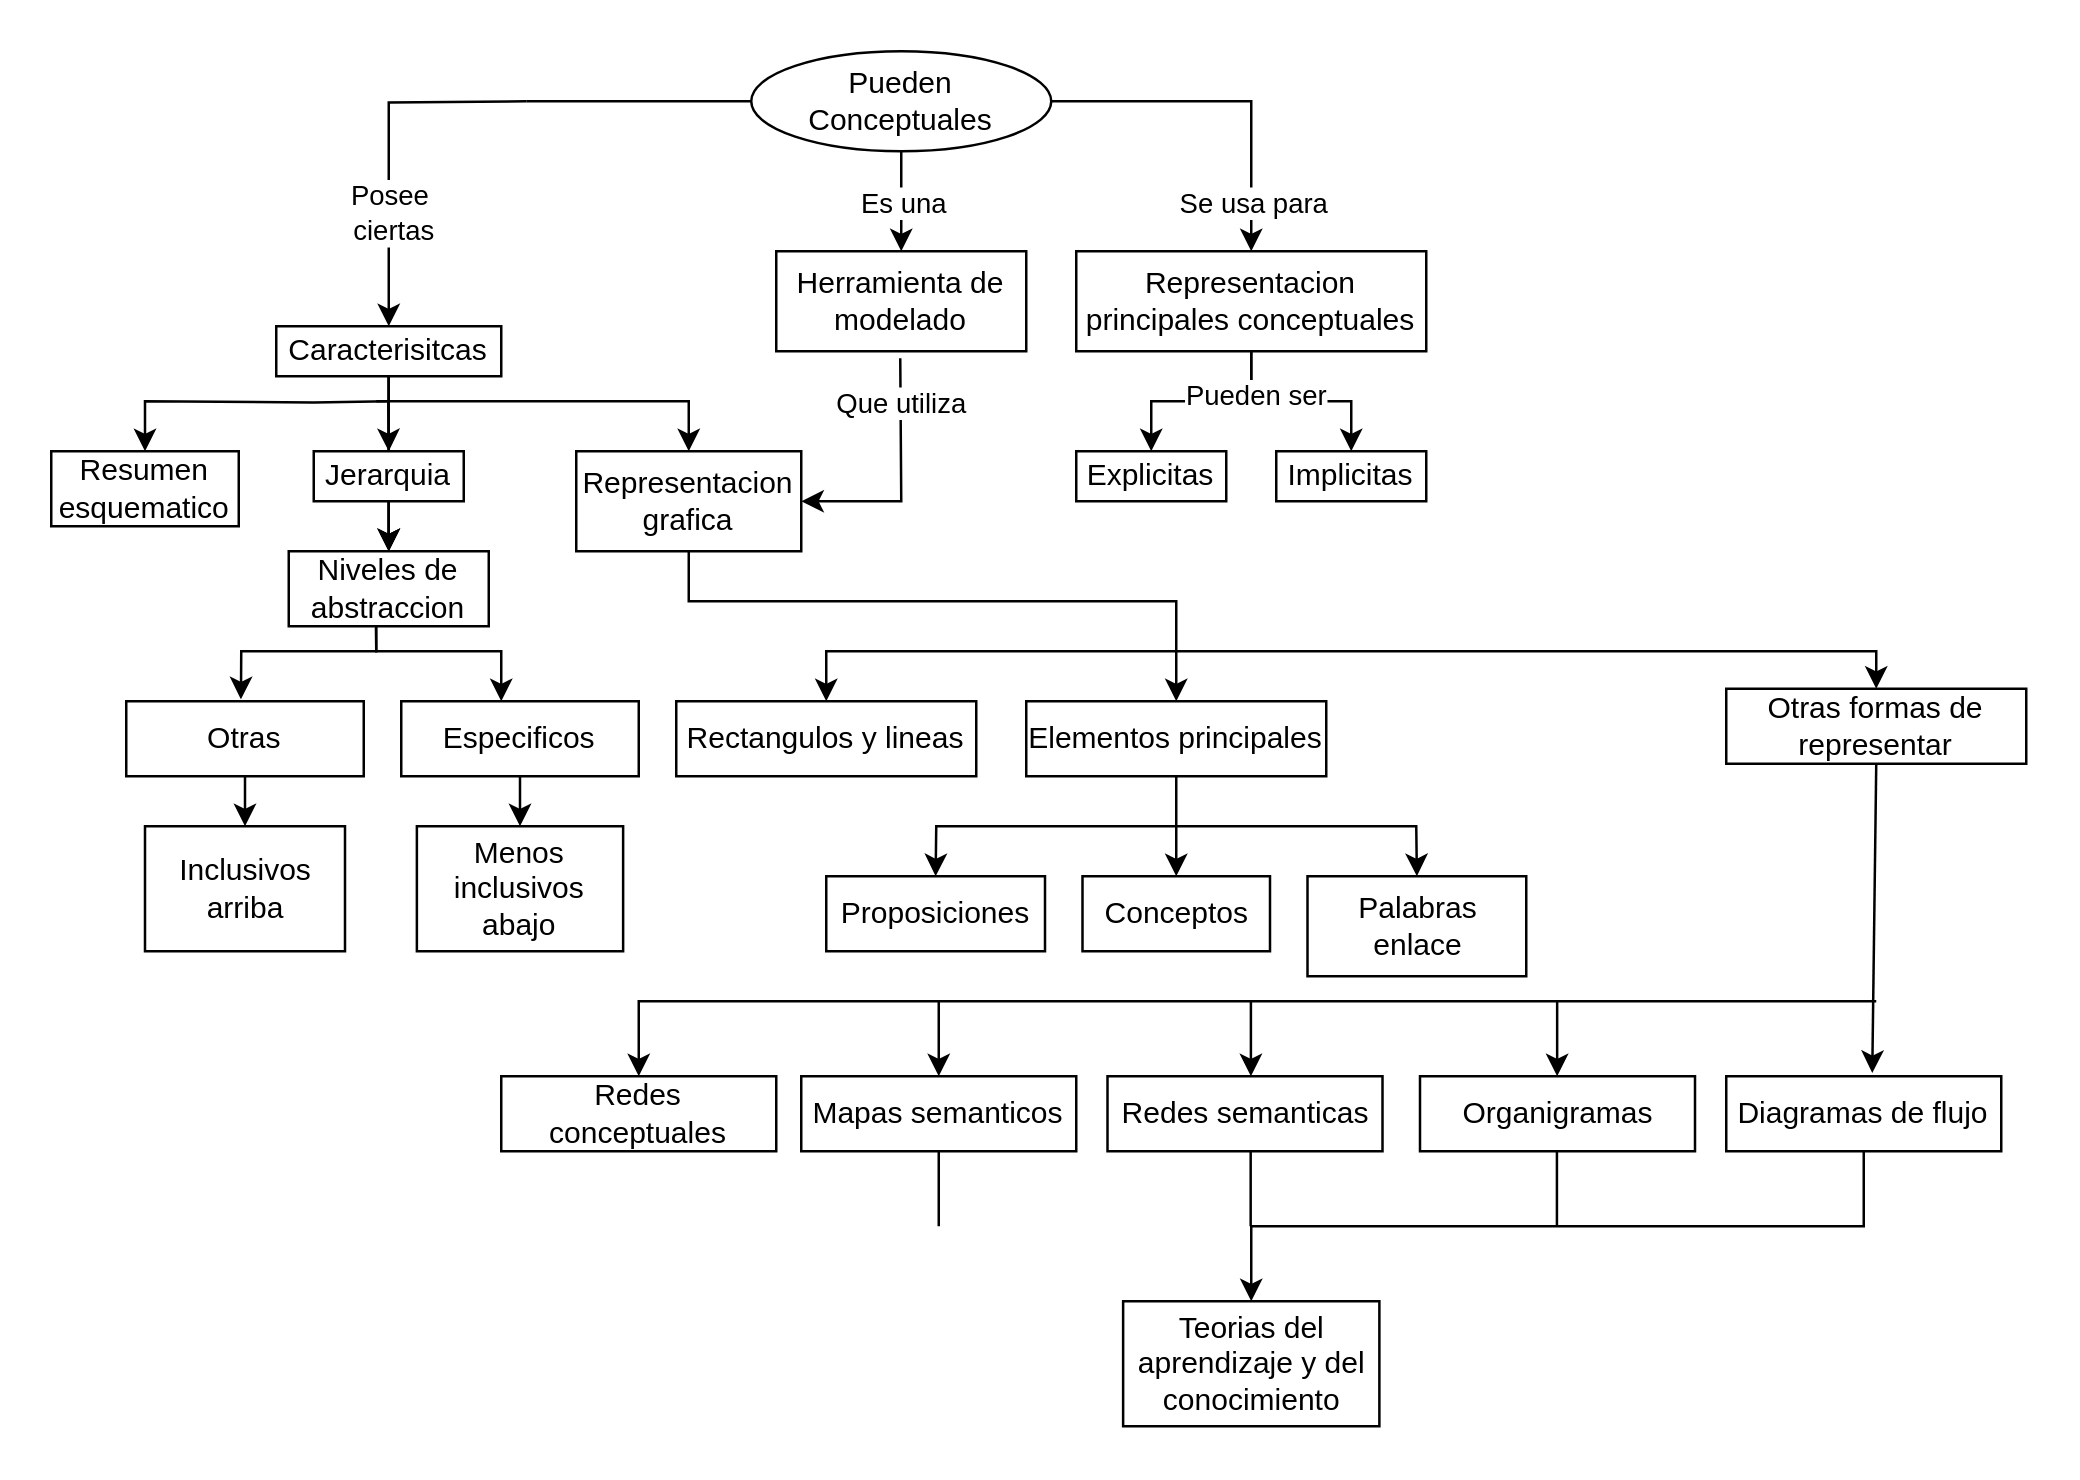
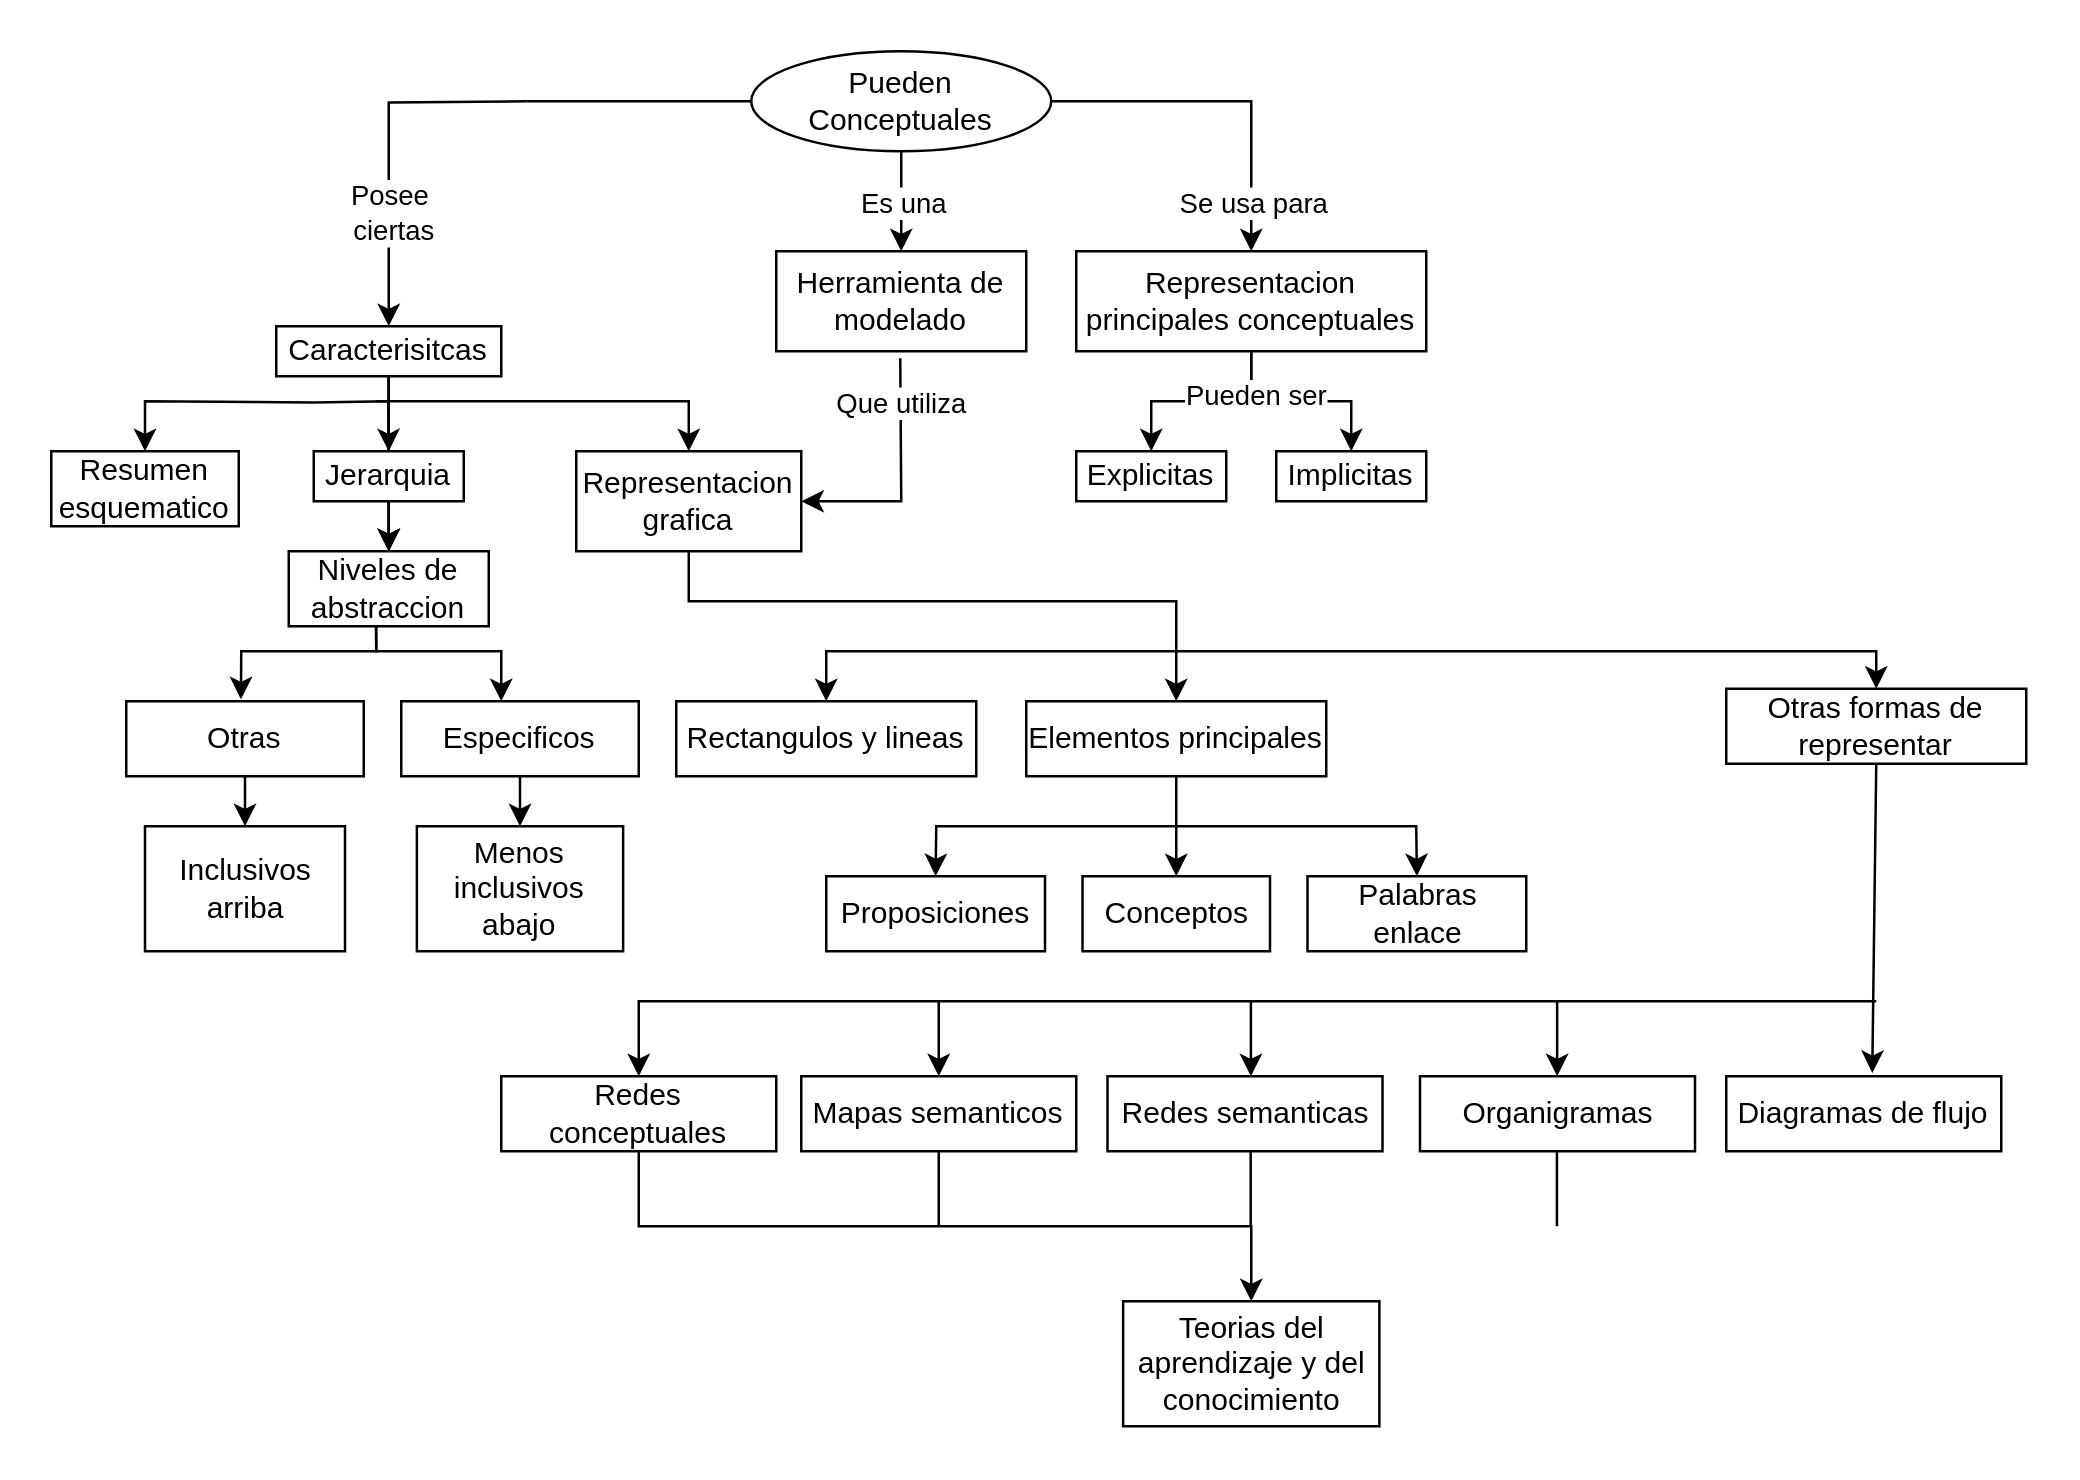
node "Palabras enlace": size 219x100 -> 219x75
edge "Redes conceptuales" -> "Teorias del aprendizaje y del conocimiento": added
edge "Diagramas de flujo" -> "Teorias del aprendizaje y del conocimiento": removed
